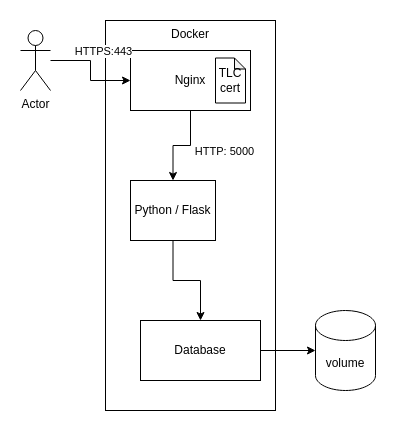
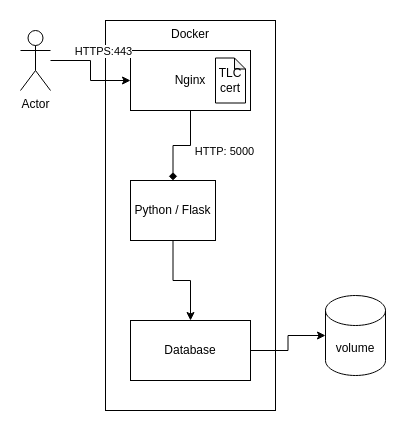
edge "Nginx" -> "Python / Flask": arrowhead classic -> diamond
node "Database": moved (201, 351) -> (191, 351)
node "volume": moved (346, 351) -> (356, 336)
